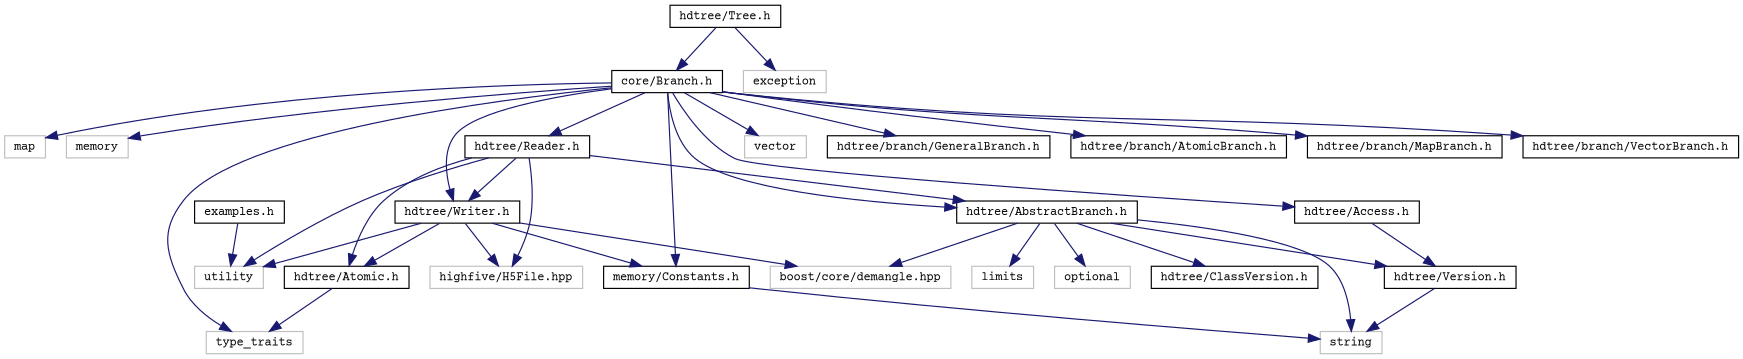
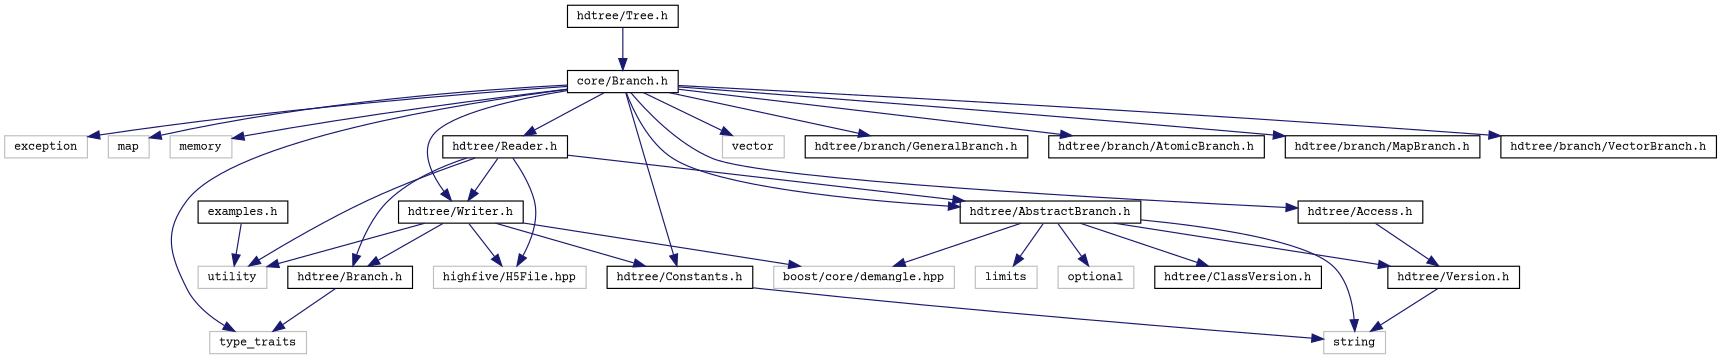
edge "hdtree/Tree.h" -> "exception": now "core/Branch.h" -> "exception"
node "hdtree/Atomic.h": label "hdtree/Atomic.h" -> "hdtree/Branch.h"
node "memory/Constants.h": label "memory/Constants.h" -> "hdtree/Constants.h"
